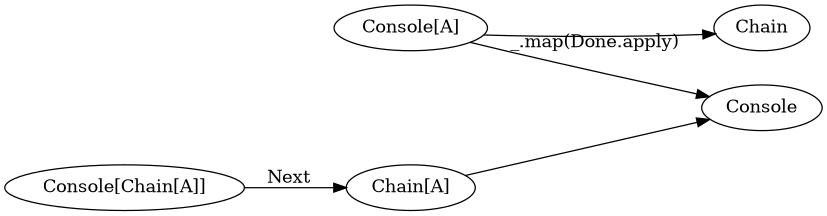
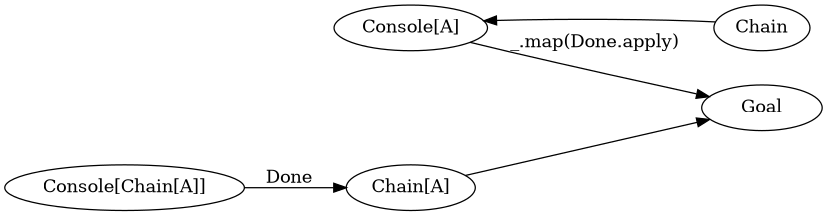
edge "Console[A]" -> "Chain": reversed
node "Console": label "Console" -> "Goal"
edge "Console[Chain[A]]" -> "Chain[A]": label "Next" -> "Done"
